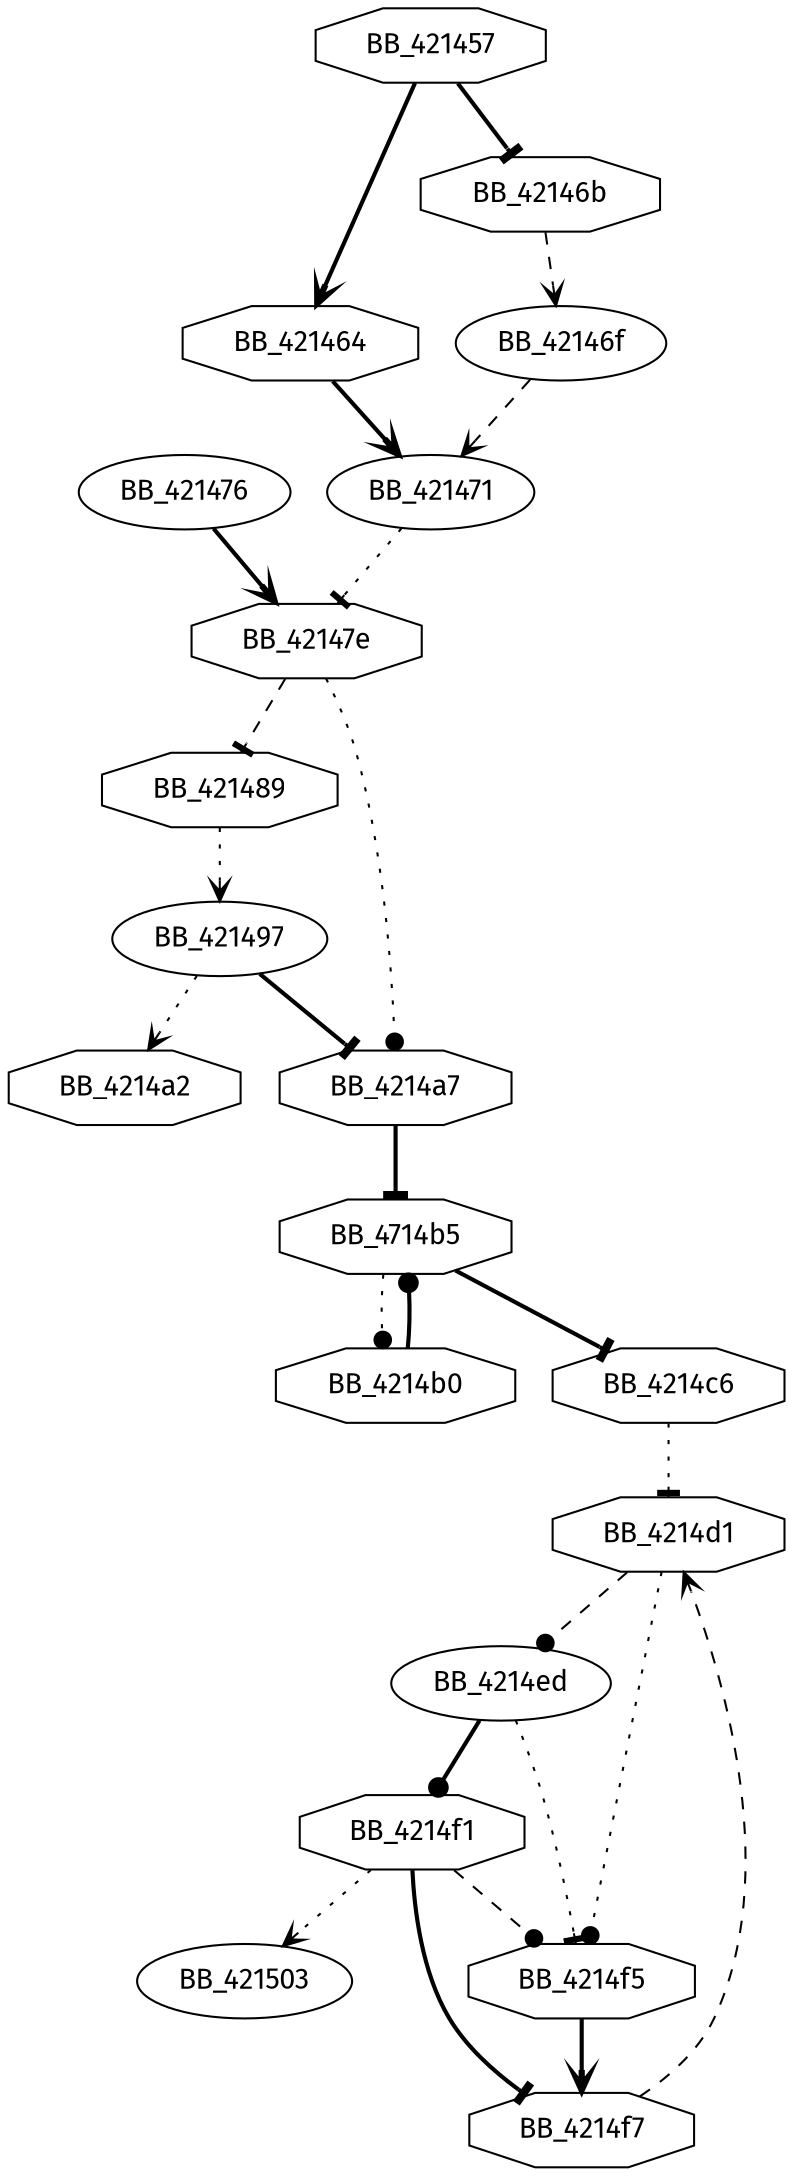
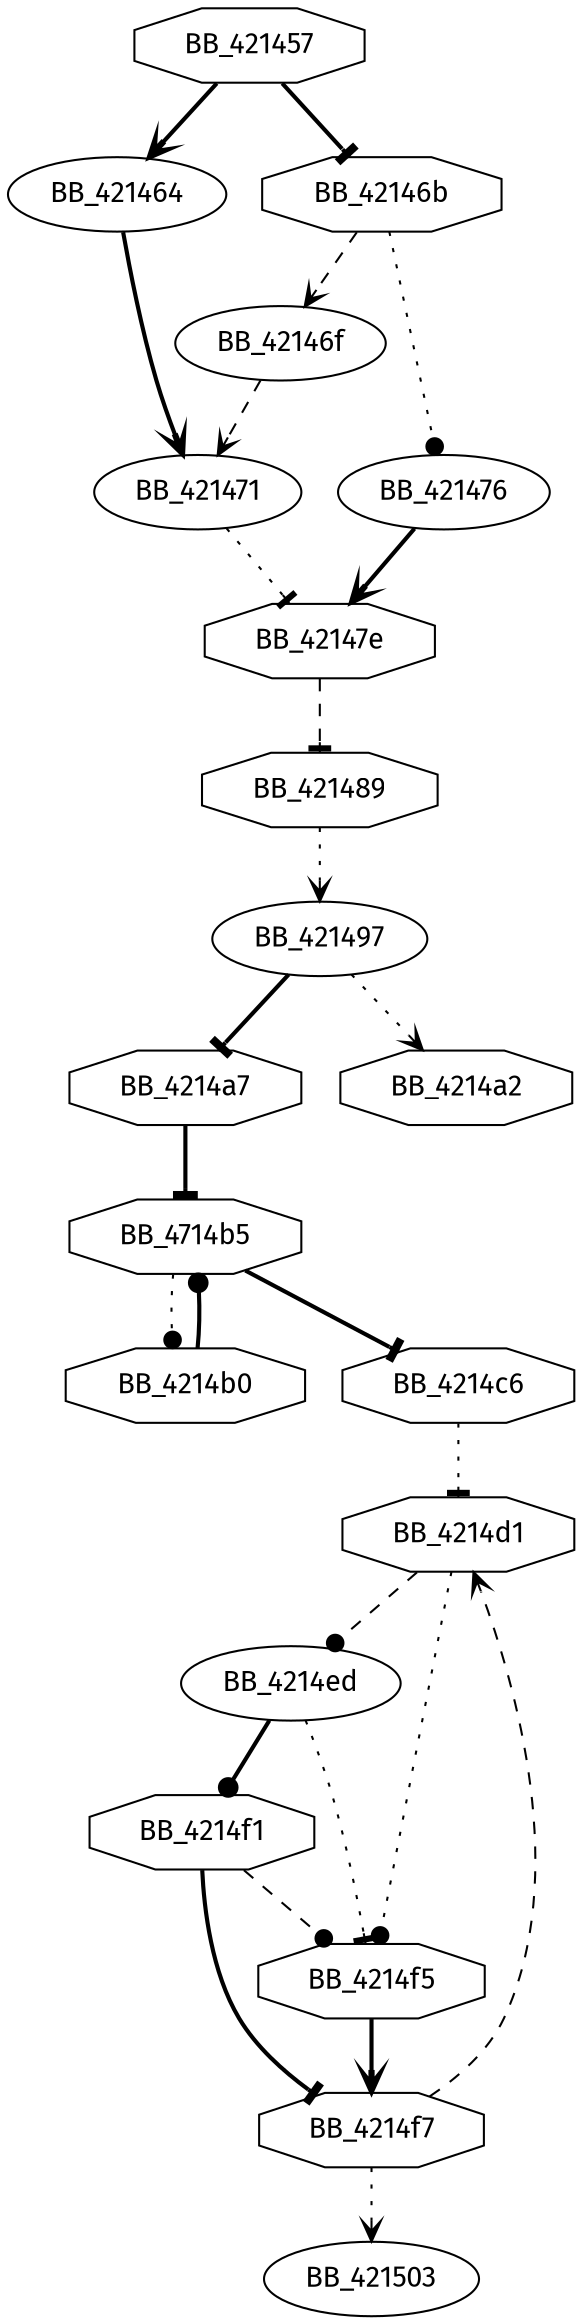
edge "BB_42146b" -> "BB_421476": added
node "BB_421464": shape octagon -> ellipse
edge "BB_42147e" -> "BB_4214a7": removed
edge "BB_4214f1" -> "BB_421503": now "BB_4214f7" -> "BB_421503"
